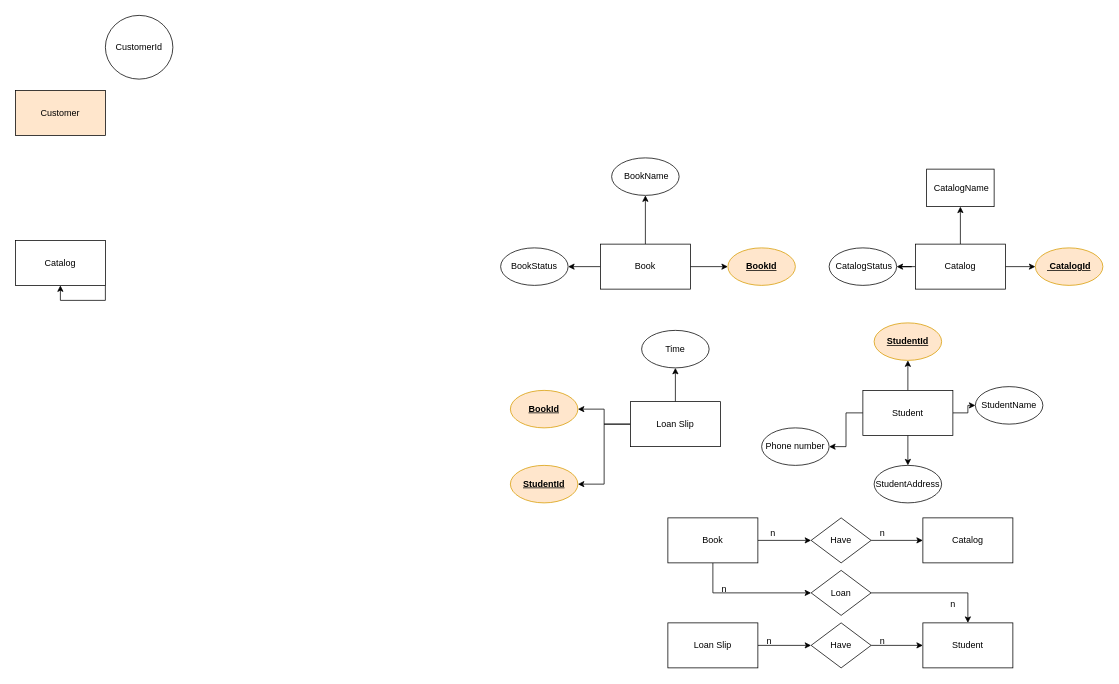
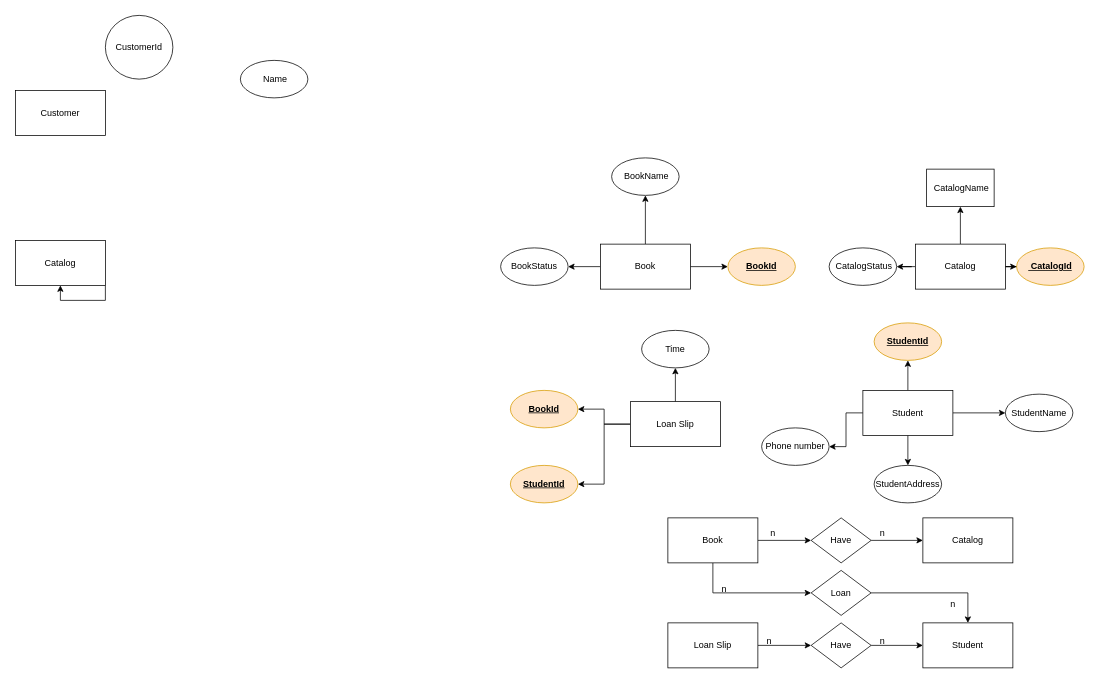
node "Name": added
node "Customer": fillcolor #ffe6cc -> #ffffff
node "CatalogId": moved (1069, 267) -> (1050, 267)
node "StudentName": moved (1009, 405) -> (1039, 413)
